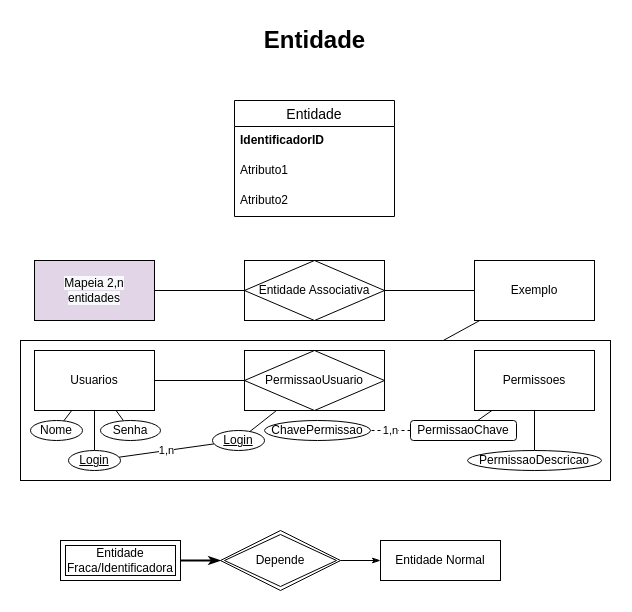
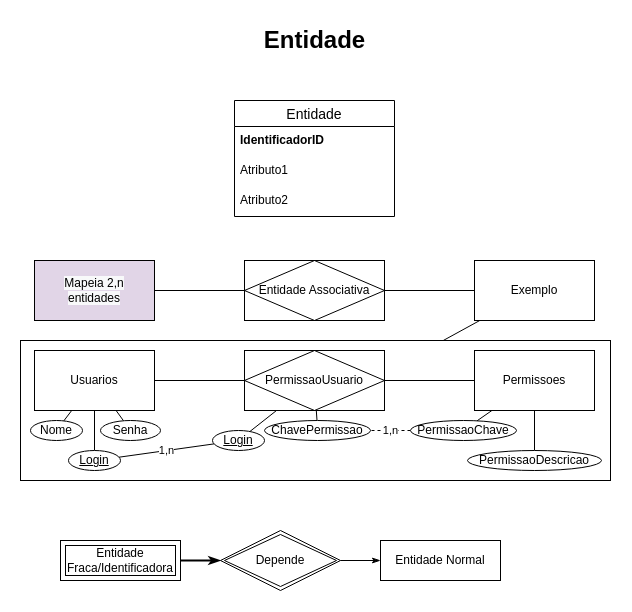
edge "PermissaoUsuario" -- "Permissoes": added
edge "PermissaoUsuario" -- "ChavePermissao": added
node "PermissaoChave": shape rounded rectangle -> ellipse
